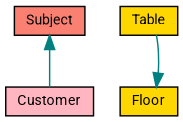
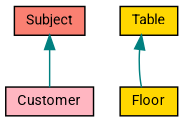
edge "Table" -> "Floor": reversed
